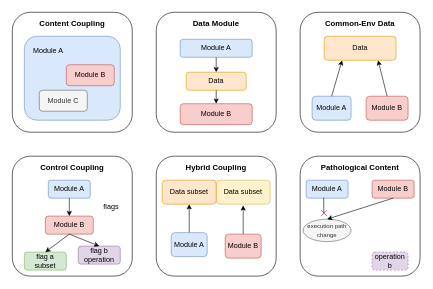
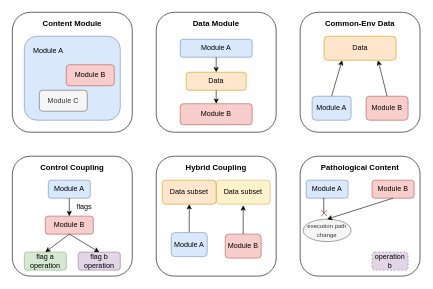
node "Content Coupling": label "Content Coupling" -> "Content Module"
node "flags": moved (111, 207) -> (84, 207)
node "flag b operation": moved (99, 255) -> (99, 261)
node "flag a subset": label "flag a subset" -> "flag a operation"
